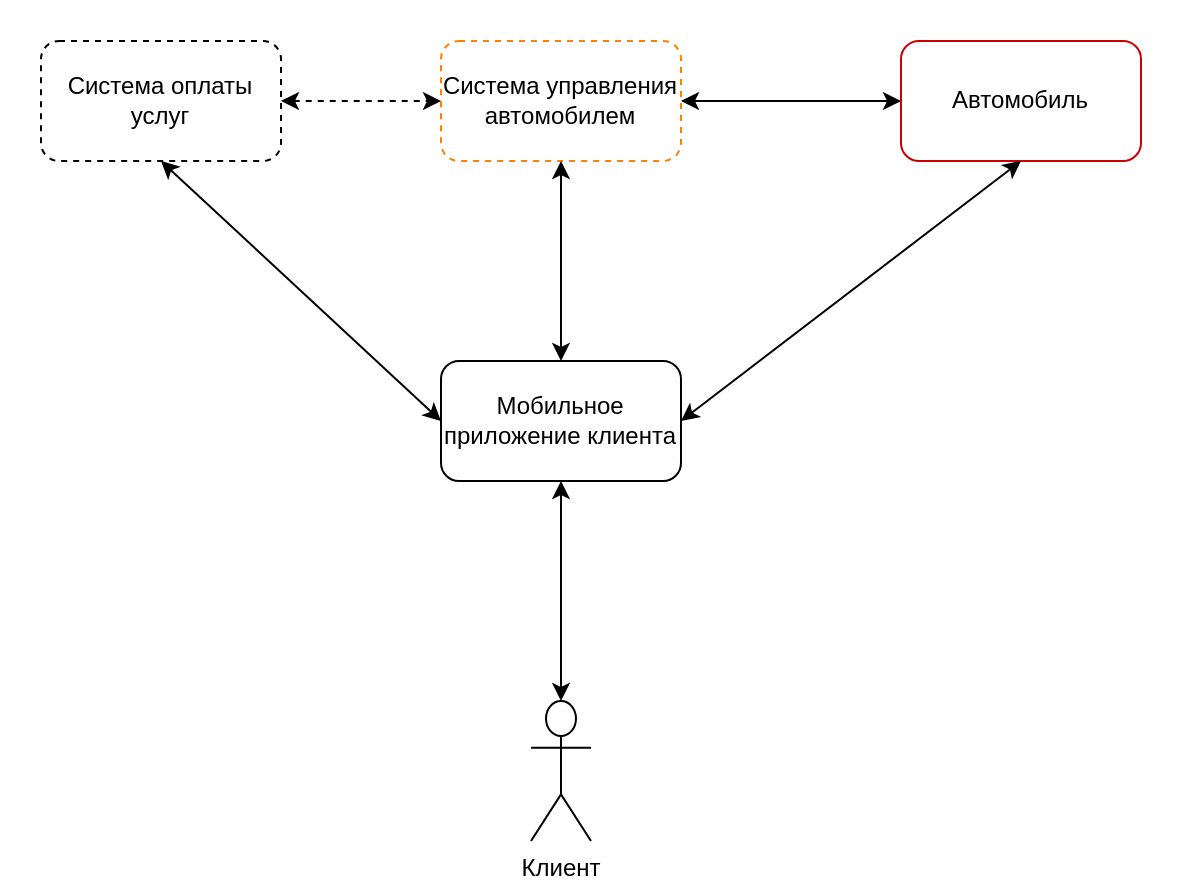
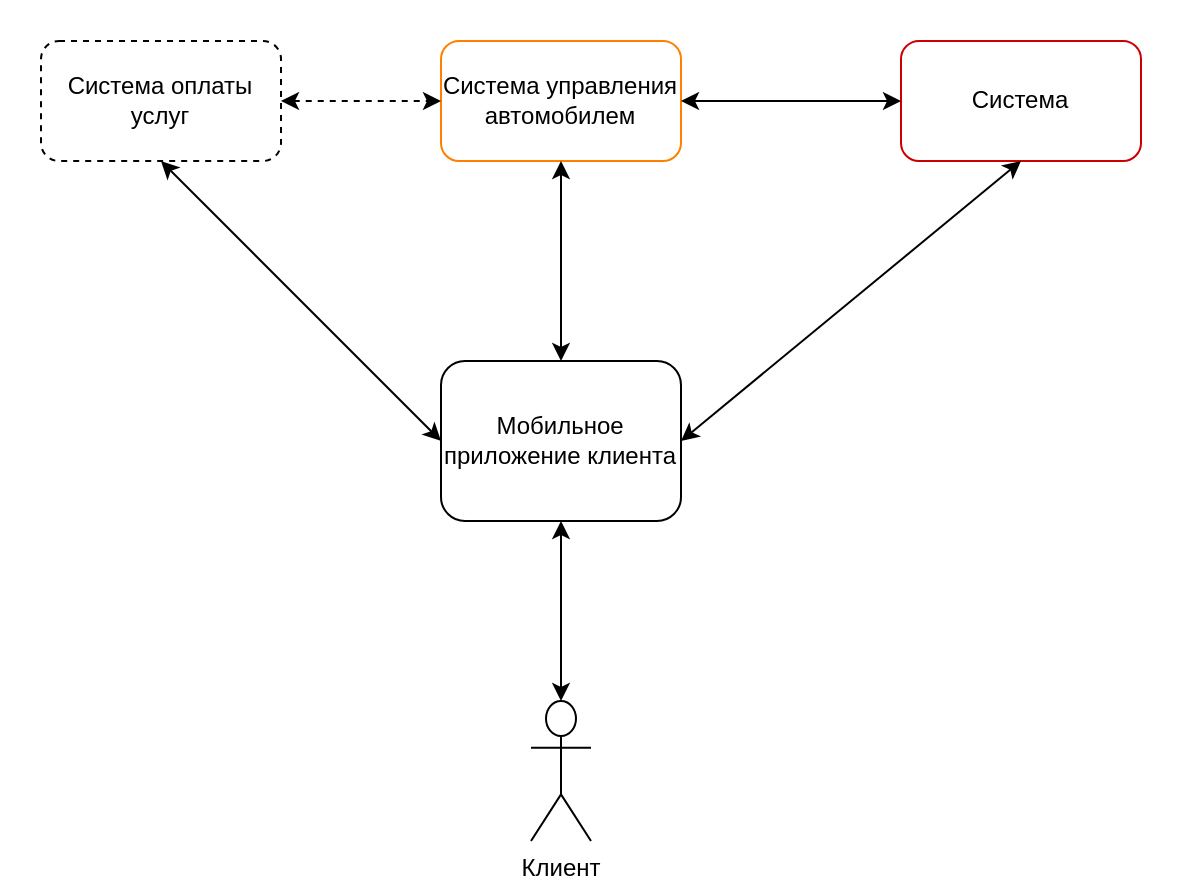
node "Система управления автомобилем": style dashed -> solid
node "Автомобиль": label "Автомобиль" -> "Система"
node "Мобильное приложение клиента": size 240x120 -> 240x160
